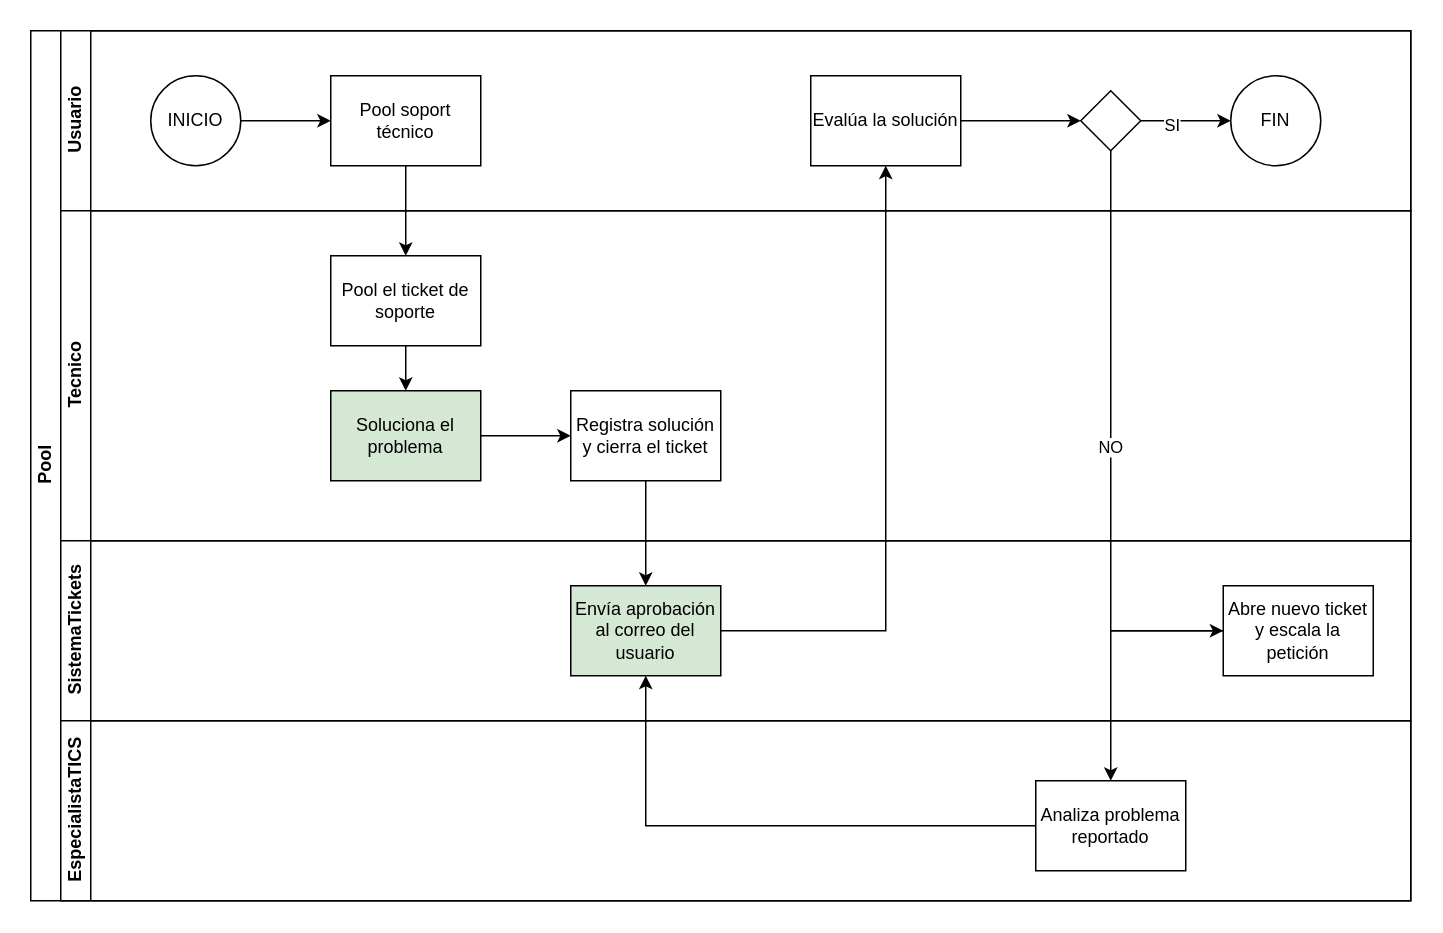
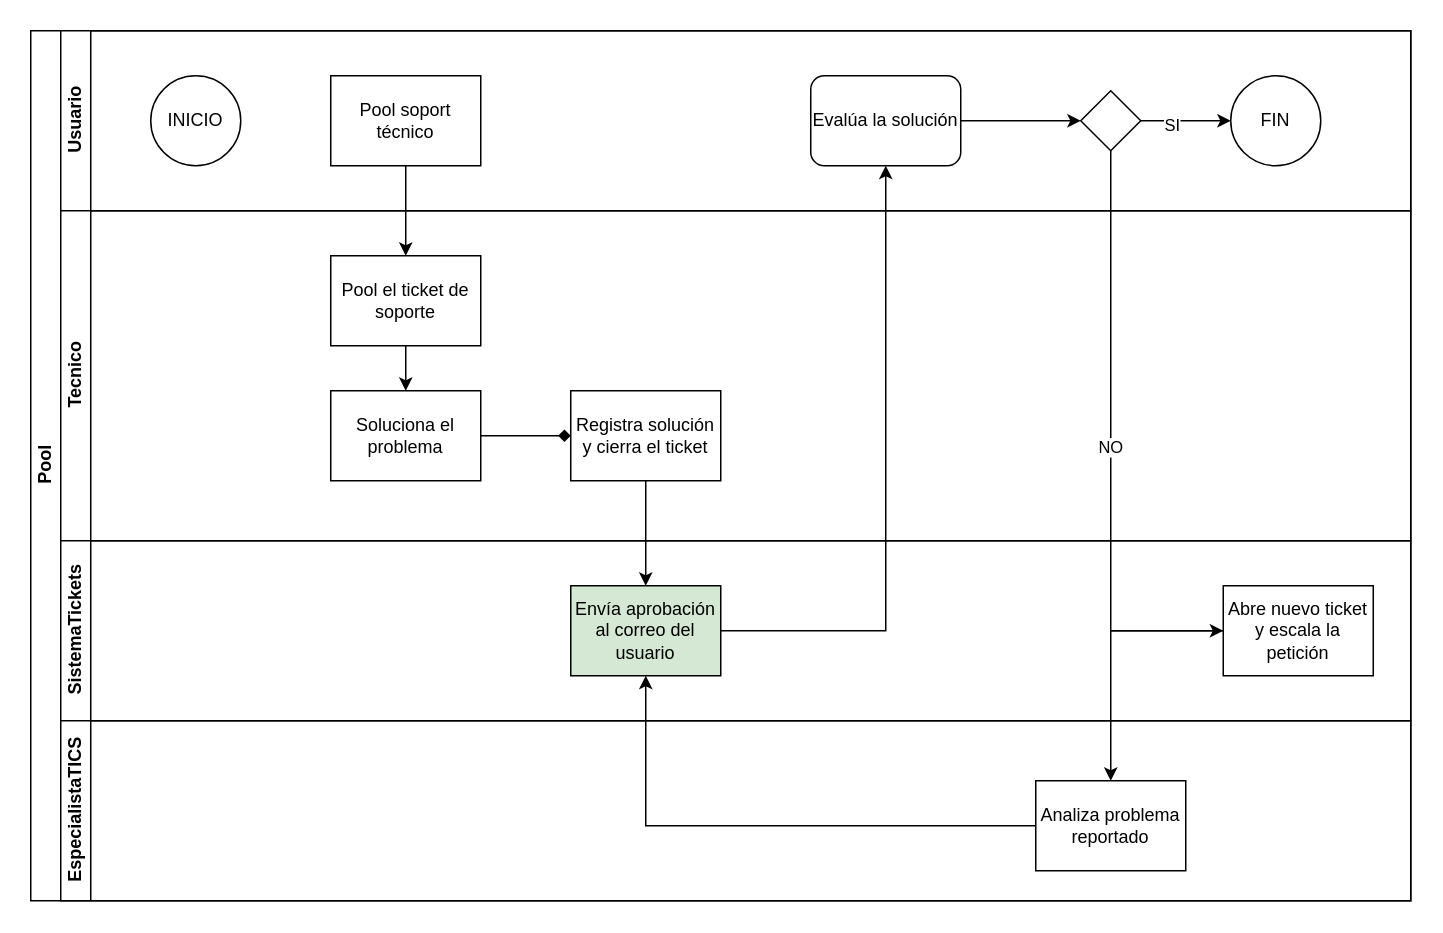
edge "INICIO" -> "Pool soport técnico": removed
node "Evalúa la solución": shape rectangle -> rounded rectangle
node "Soluciona el problema": fillcolor #d5e8d4 -> #ffffff
edge "Soluciona el problema" -> "Registra solución y cierra el ticket": arrowhead classic -> diamond
